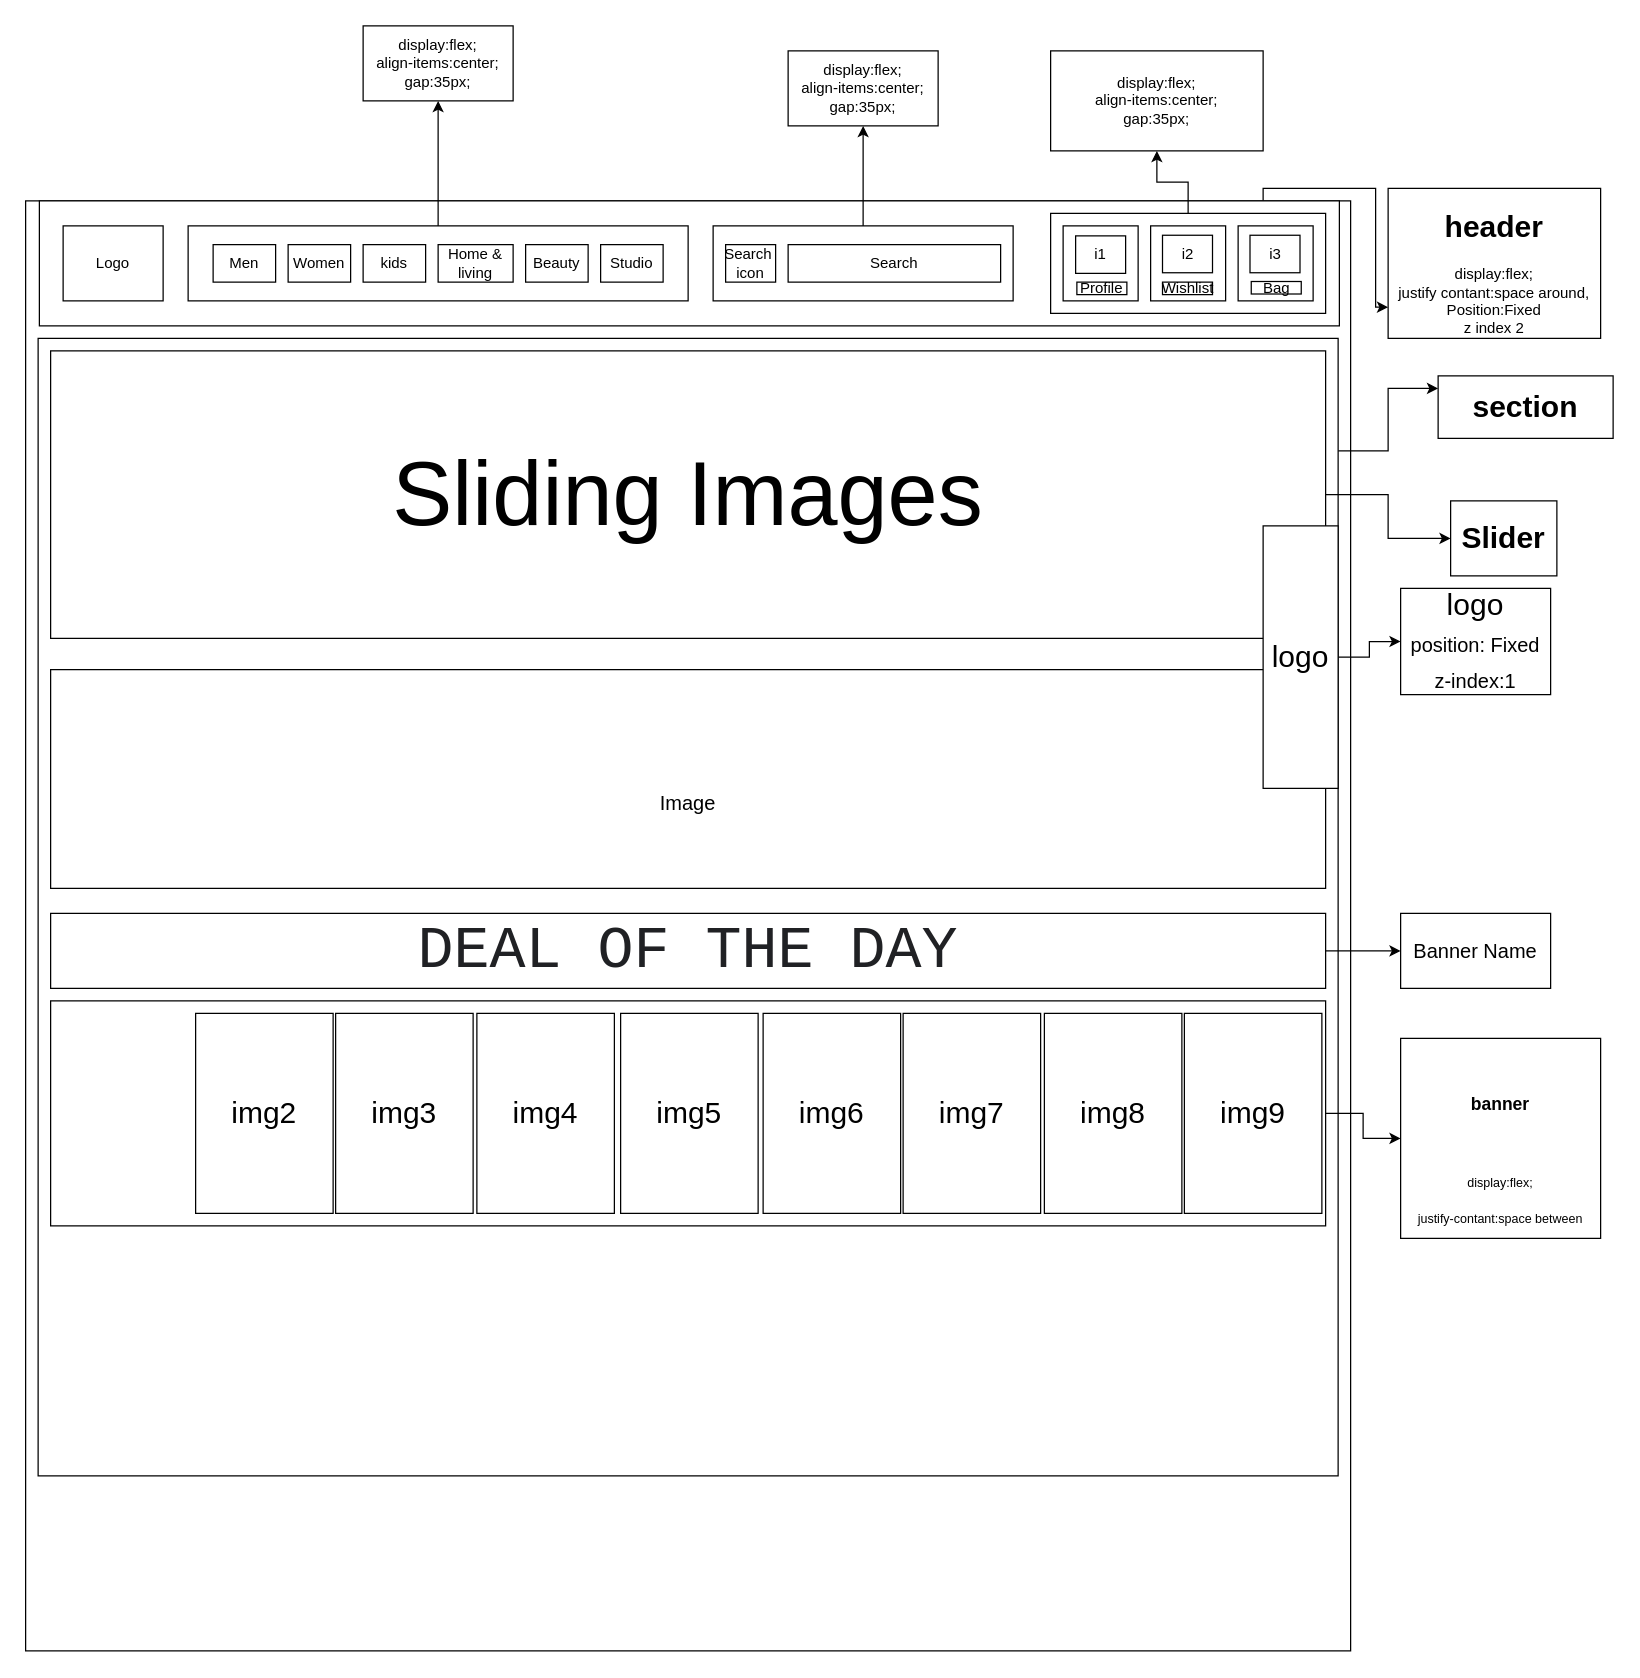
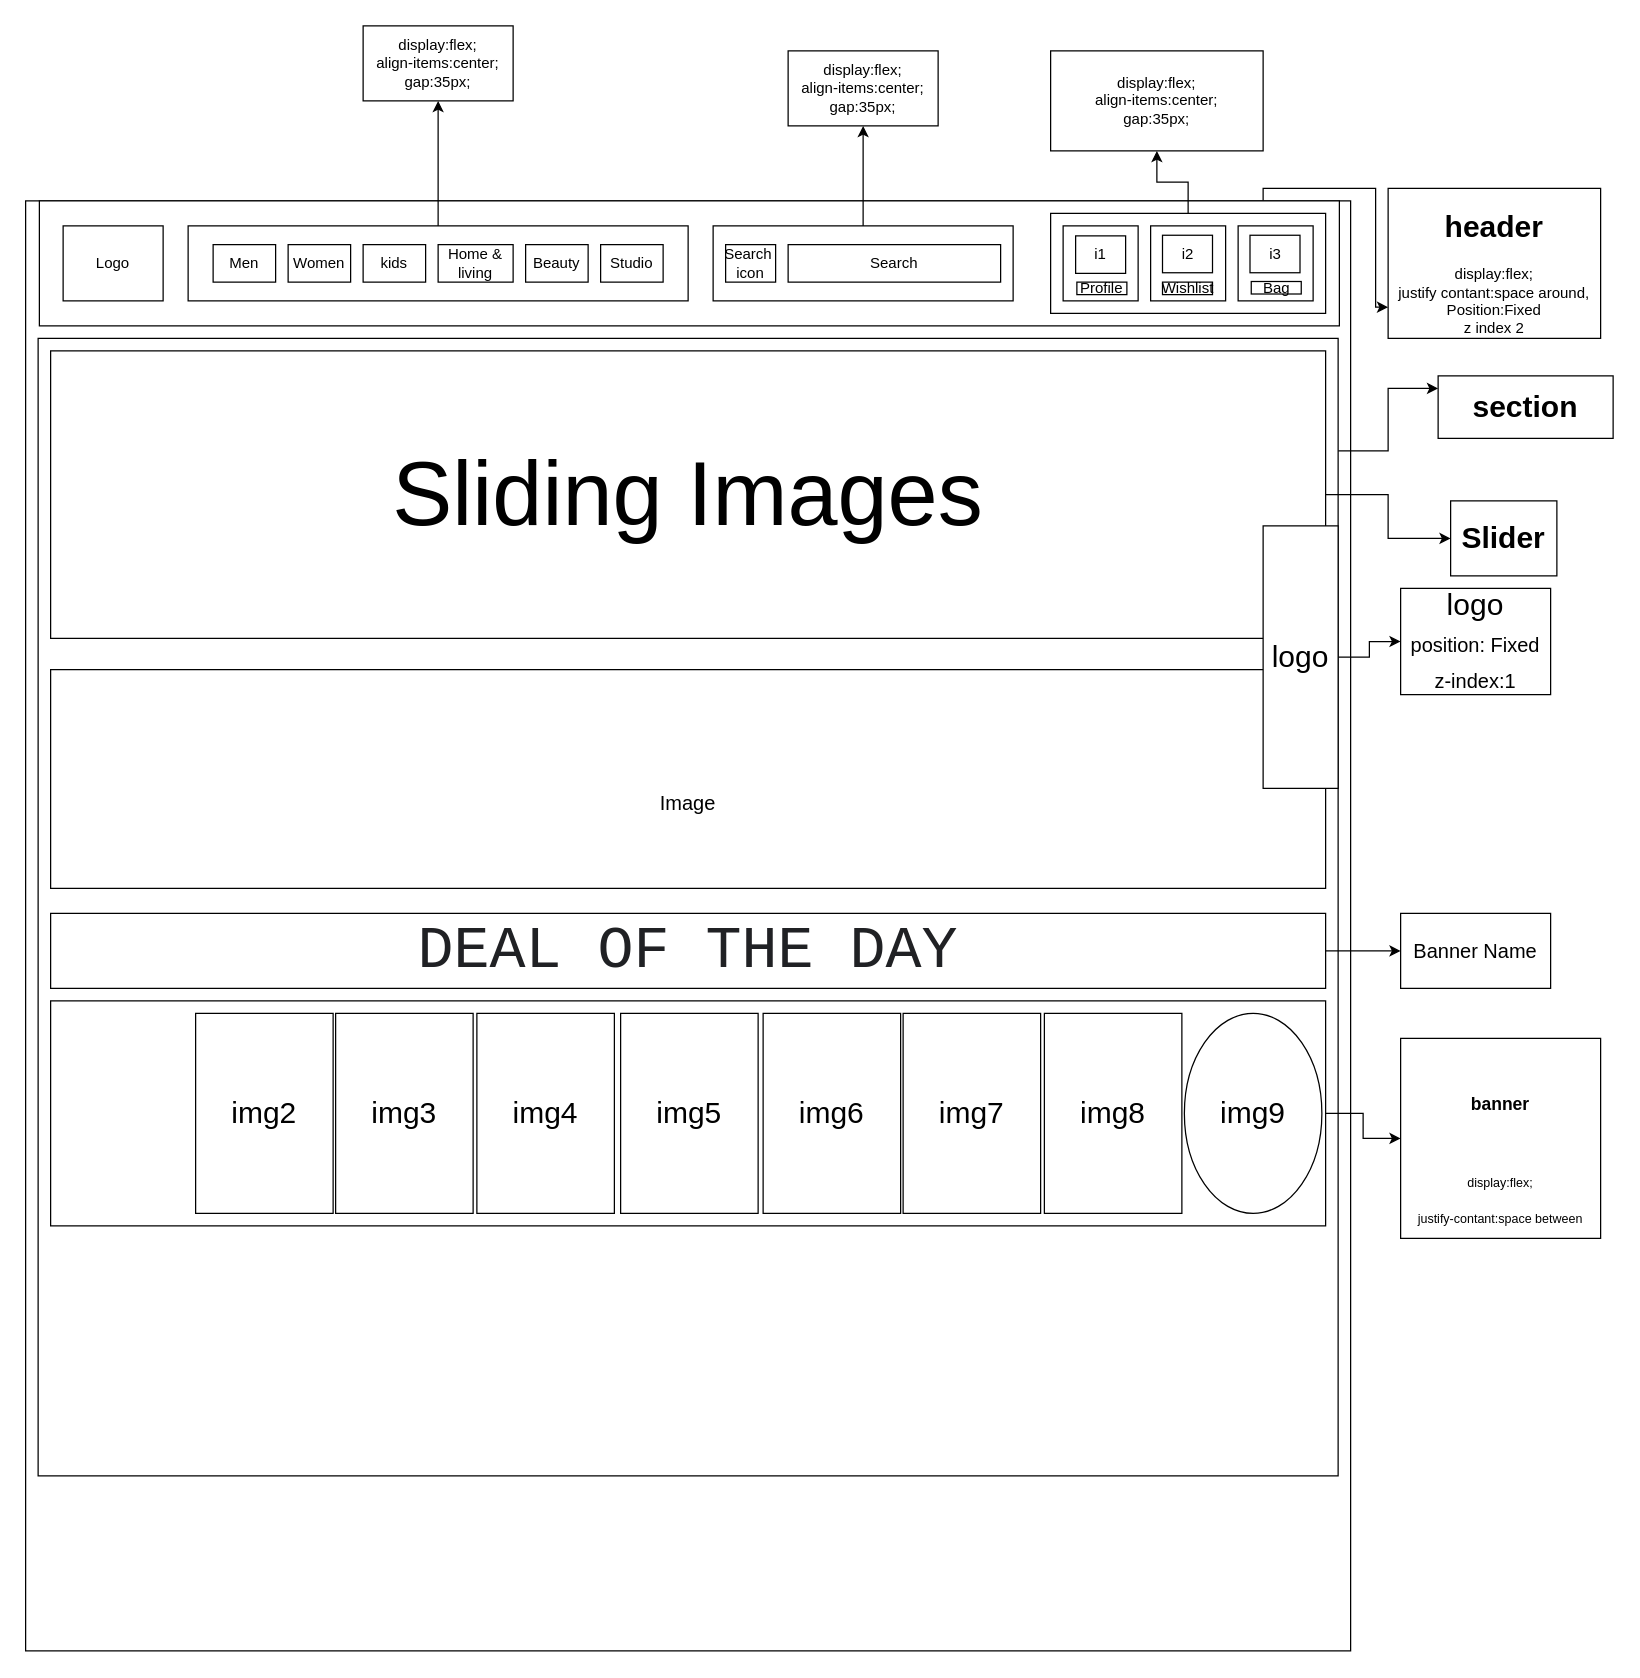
node "img9": shape rectangle -> ellipse
